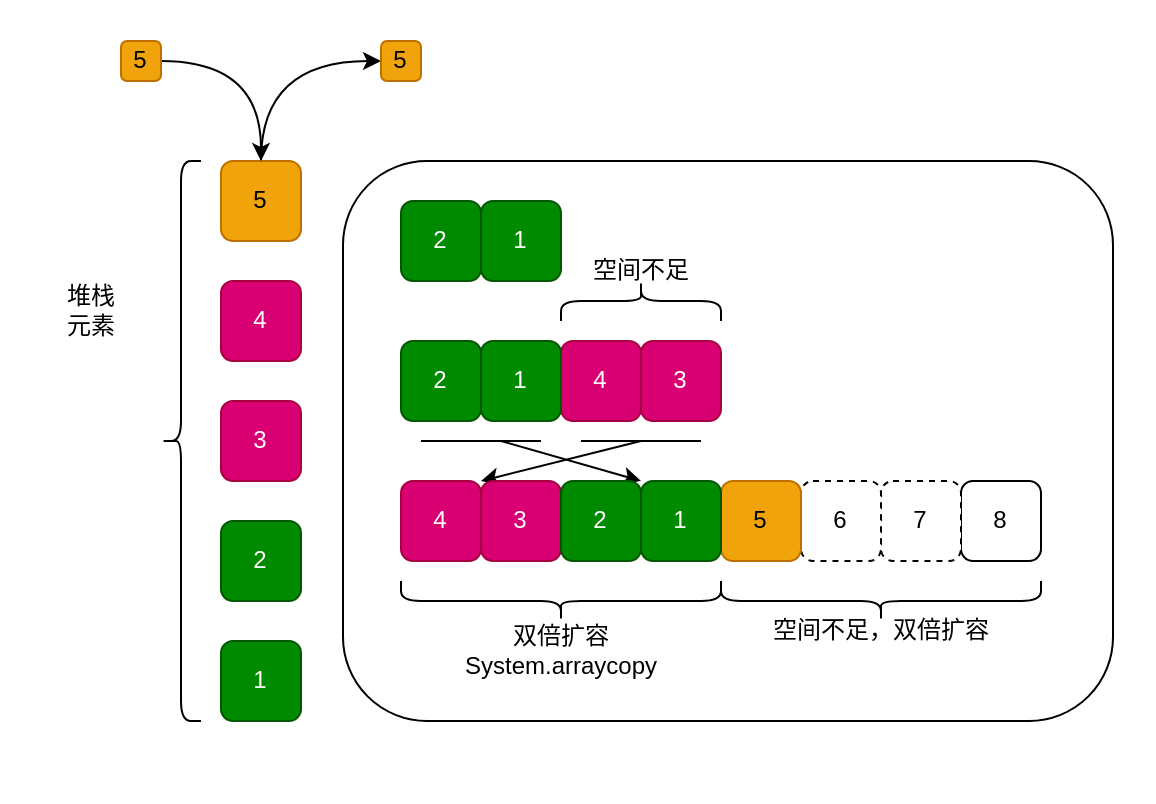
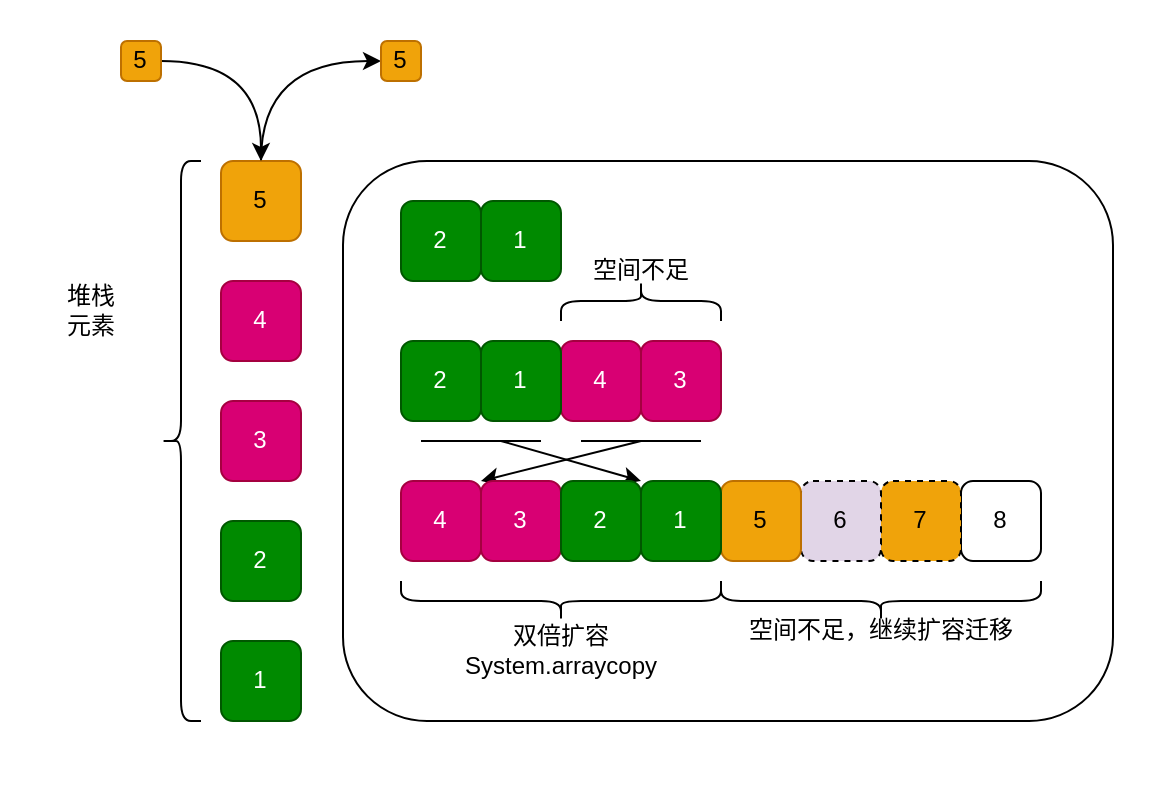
node "6": fillcolor #ffffff -> #e1d5e7
node "7": fillcolor #ffffff -> #f0a30a
node "空间不足，双倍扩容": label "空间不足，双倍扩容" -> "空间不足，继续扩容迁移"
